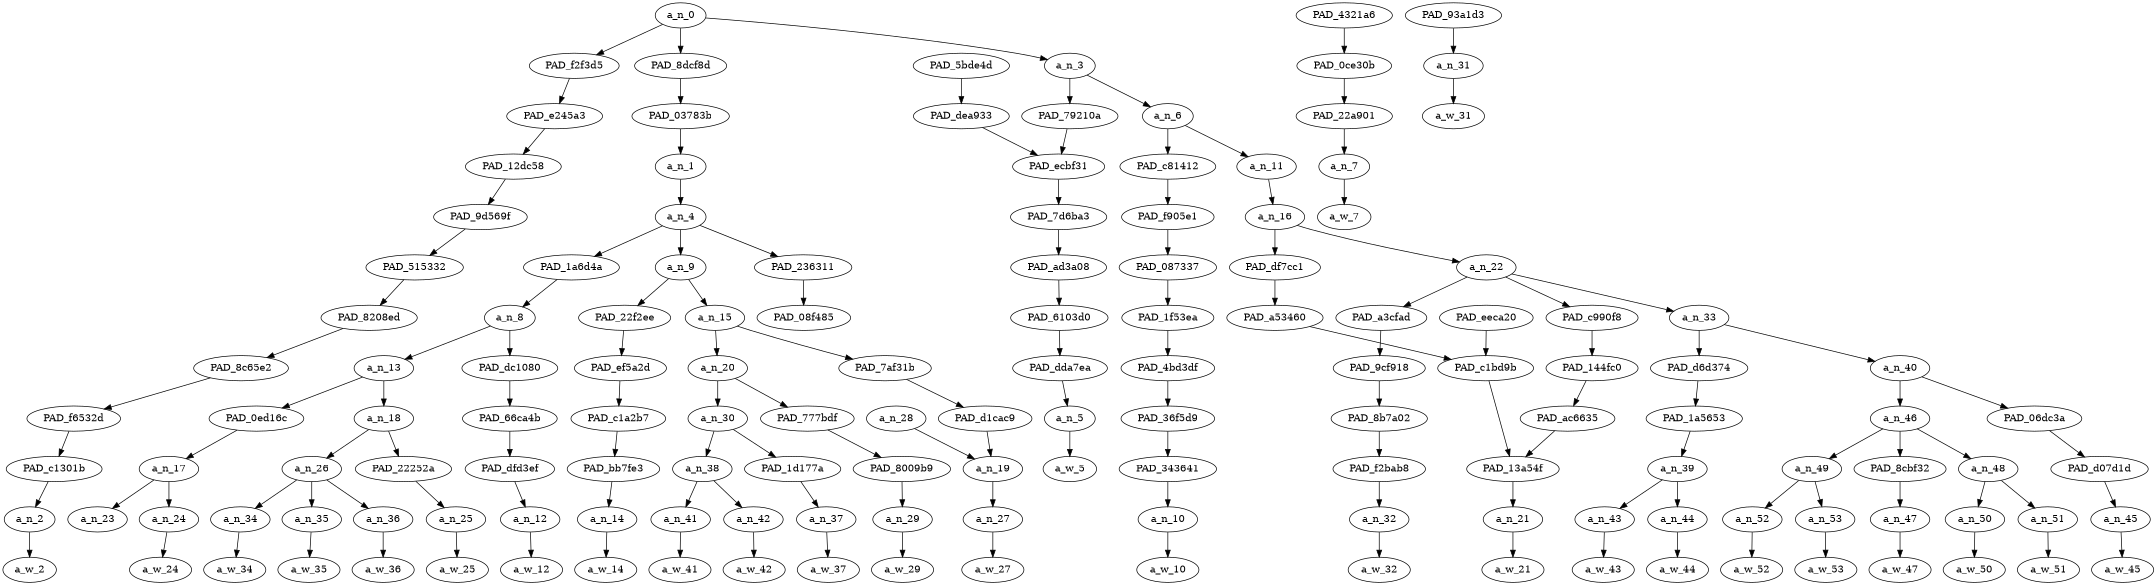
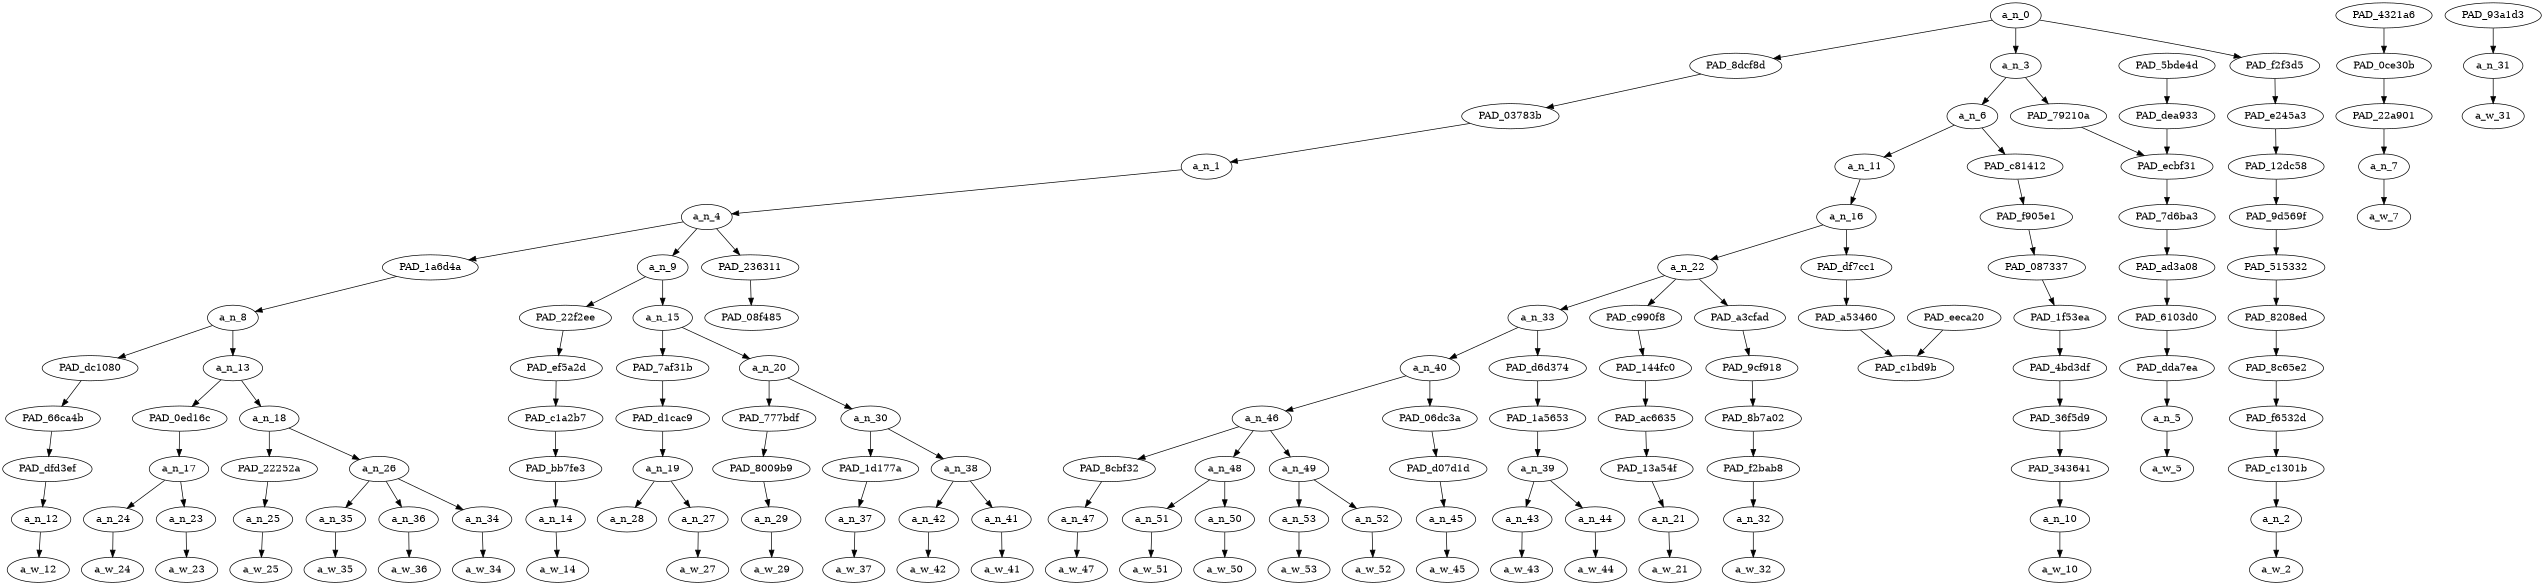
edge "PAD_c1bd9b" -> "PAD_13a54f": removed
edge "a_n_28" -> "a_n_19": reversed
node "a_w_23": added
